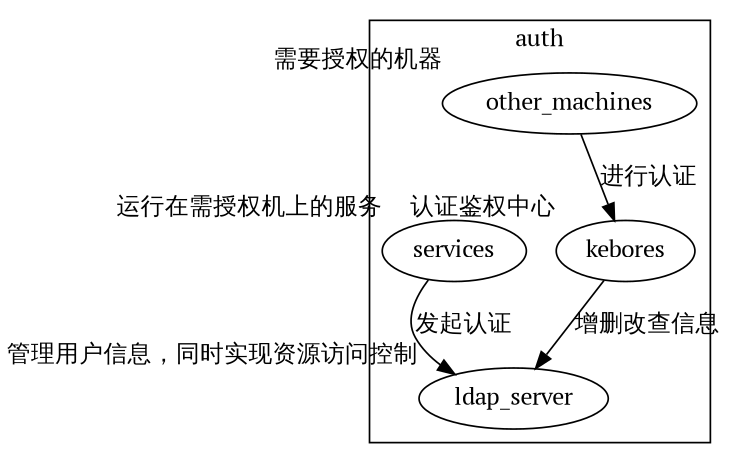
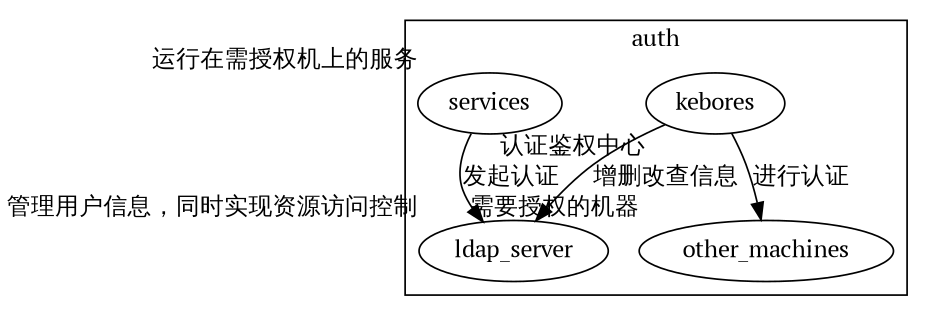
edge "other_machines 需要授权的机器" -> "kebores 认证鉴权中心": reversed
